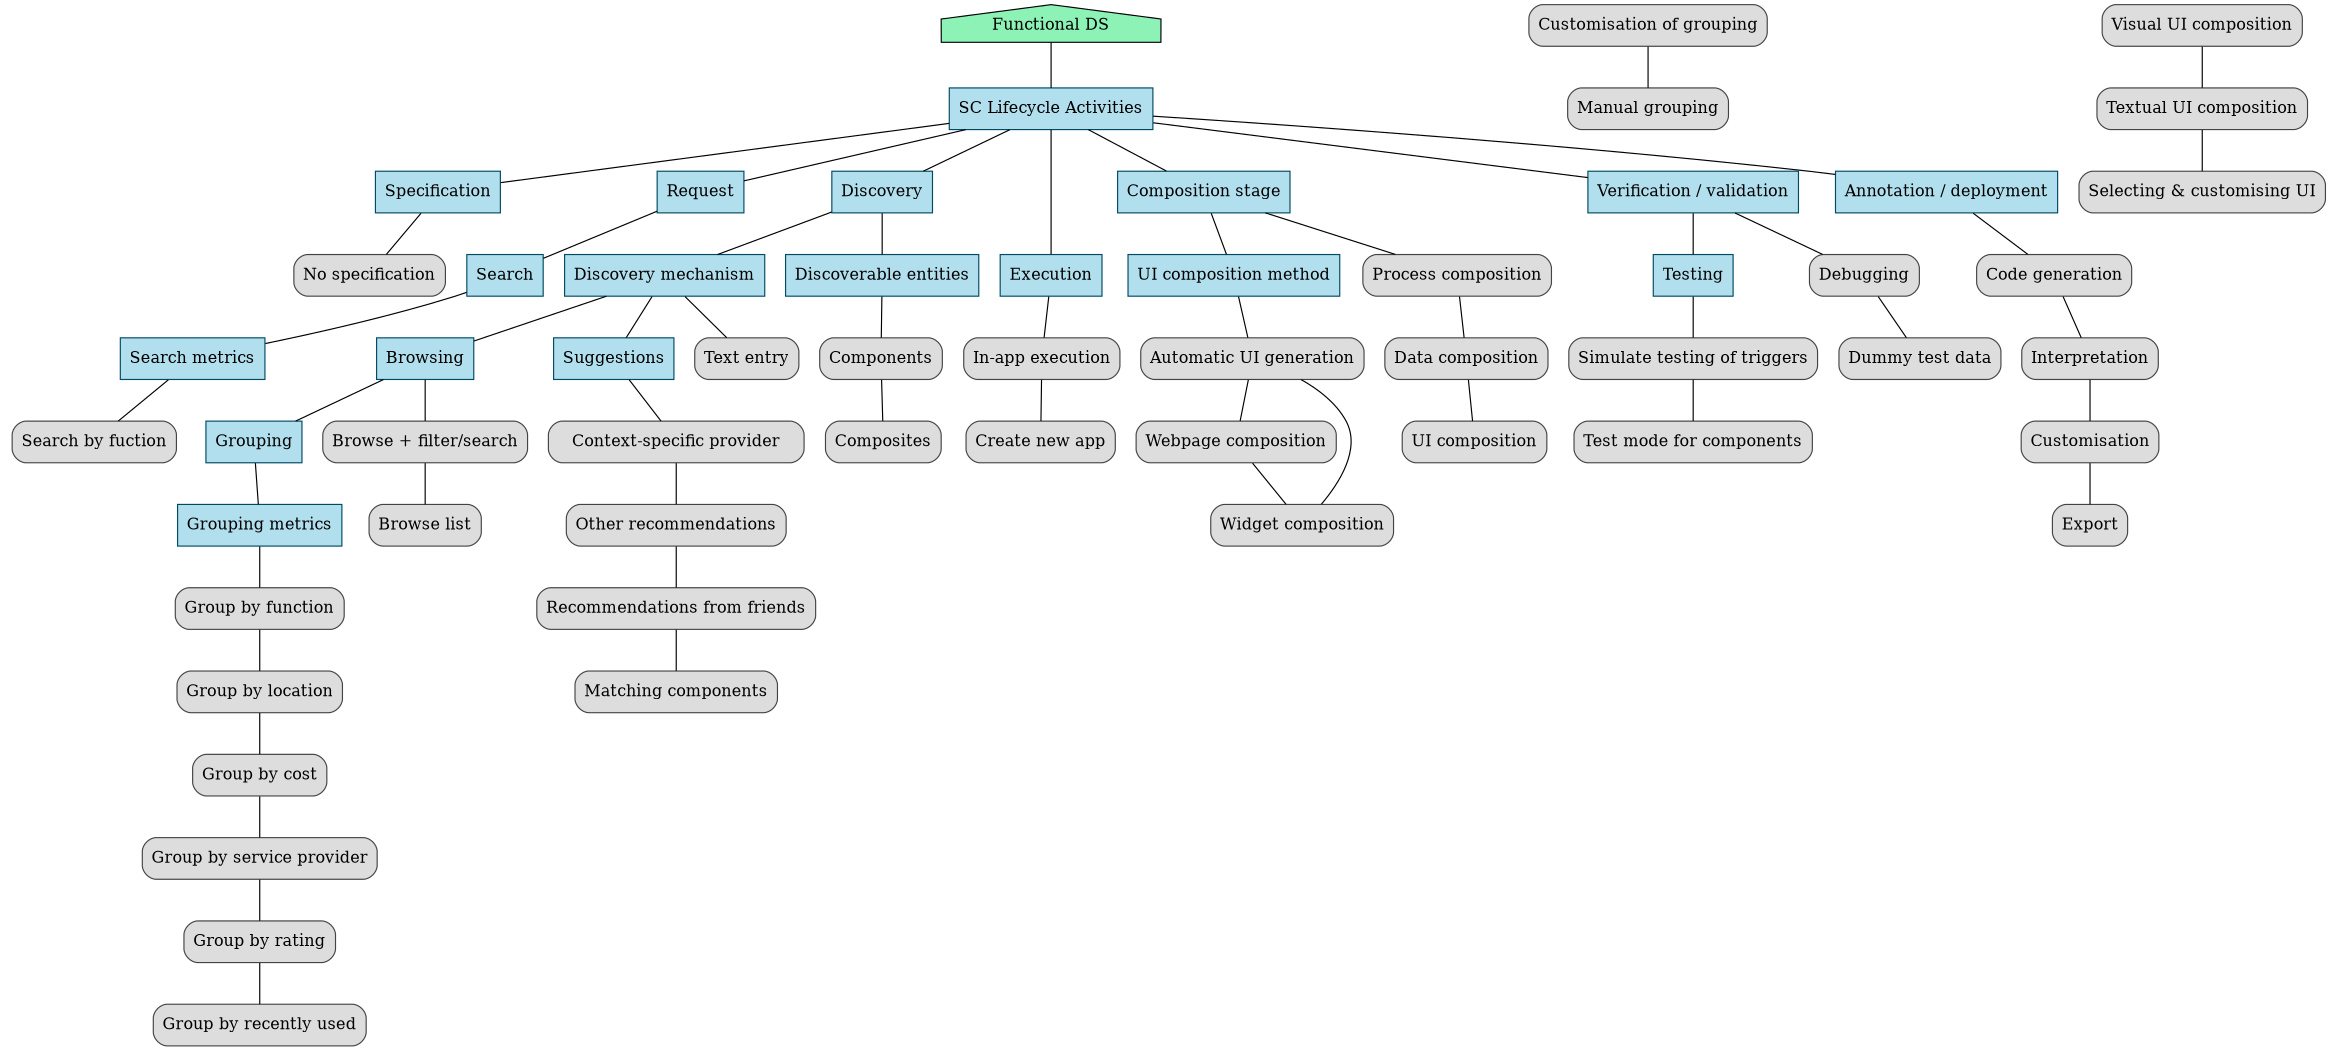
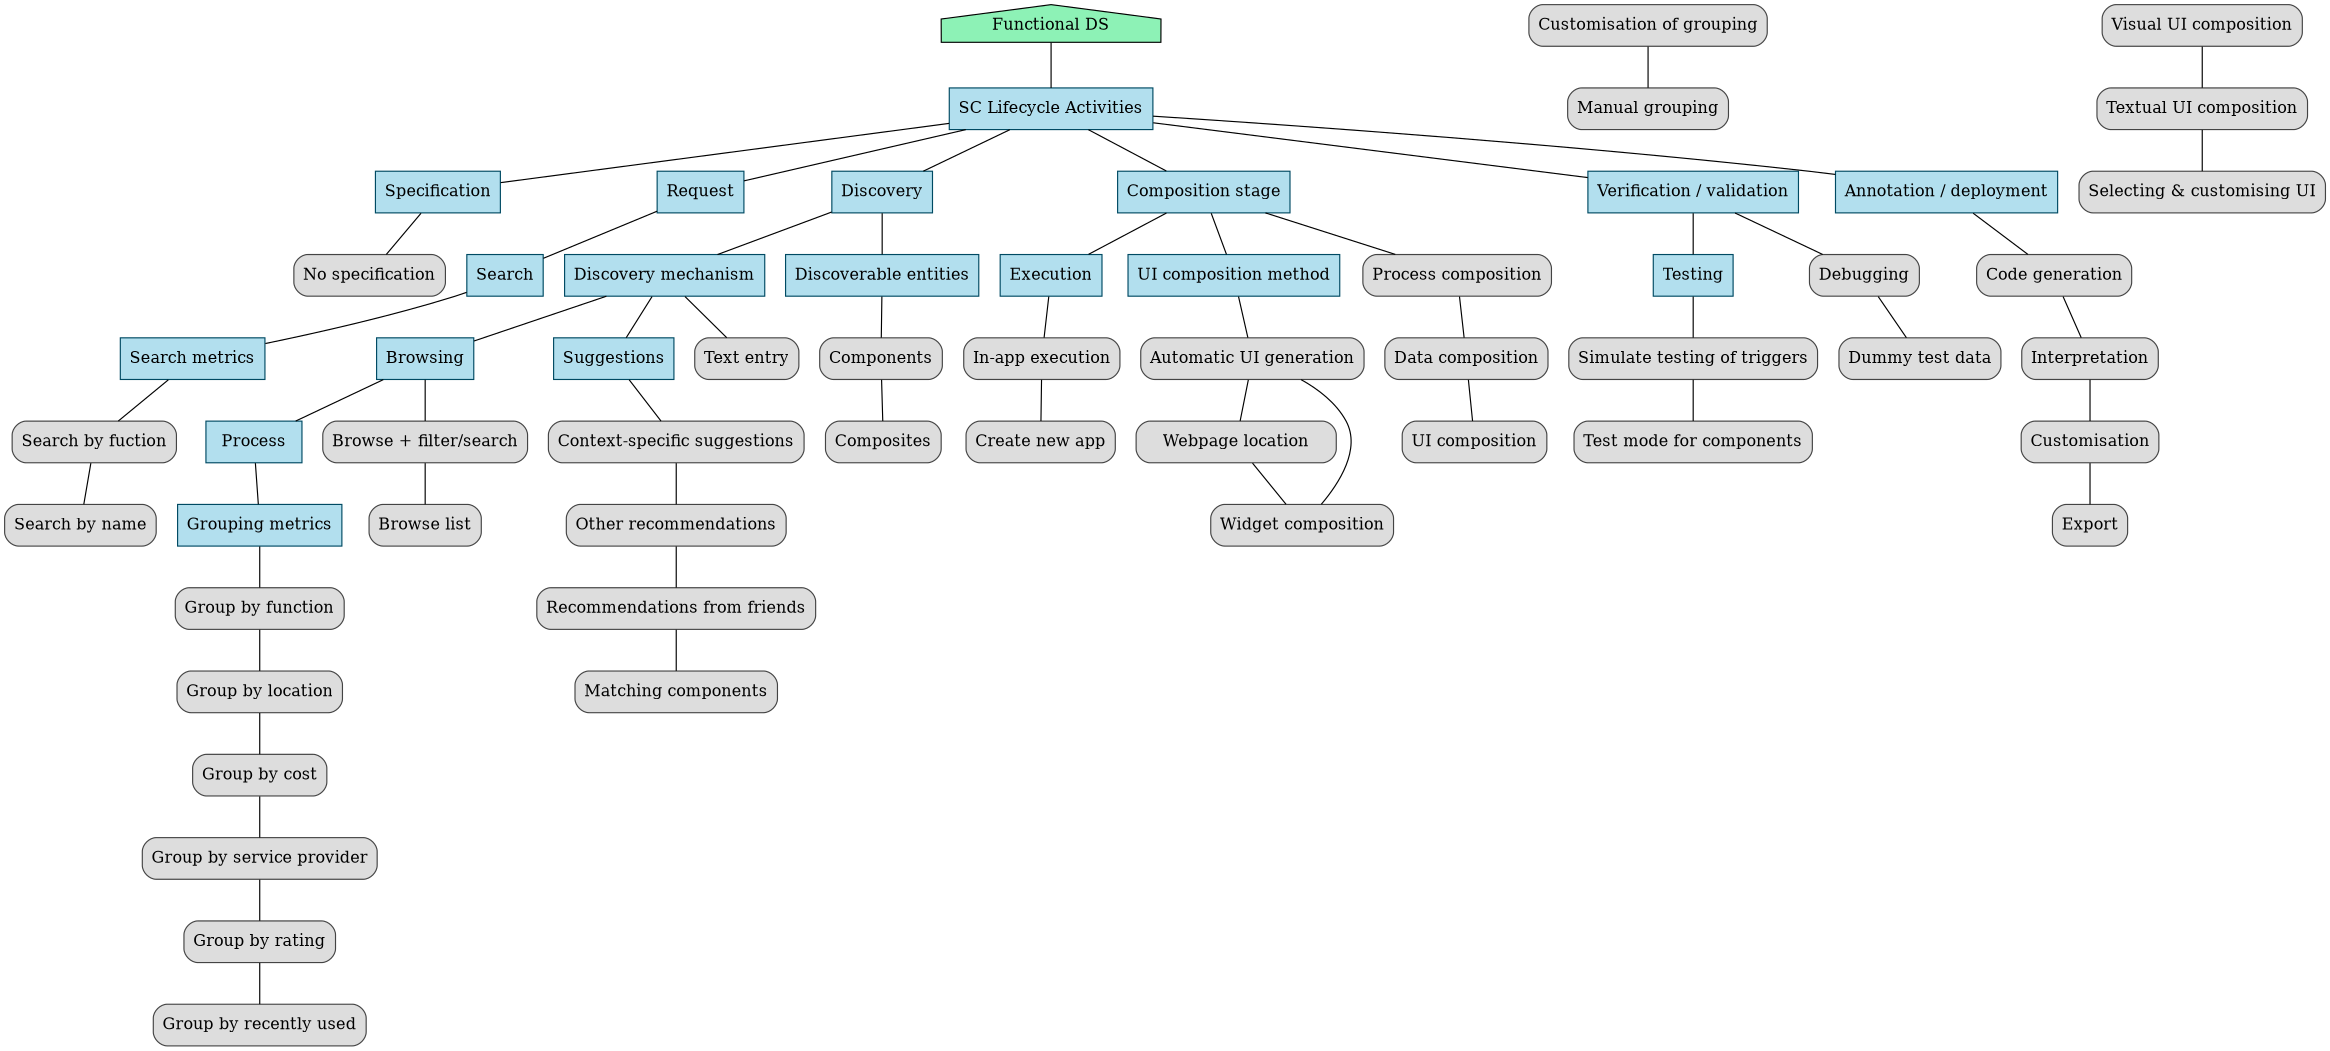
edge "SC Lifecycle Activities" -- "Execution": now "Composition stage" -- "Execution"
node "Grouping": label "Grouping" -> "Process"
node "Context-specific provider": label "Context-specific provider" -> "Context-specific suggestions"
node "Webpage composition": label "Webpage composition" -> "Webpage location"
node "Search by name": added
